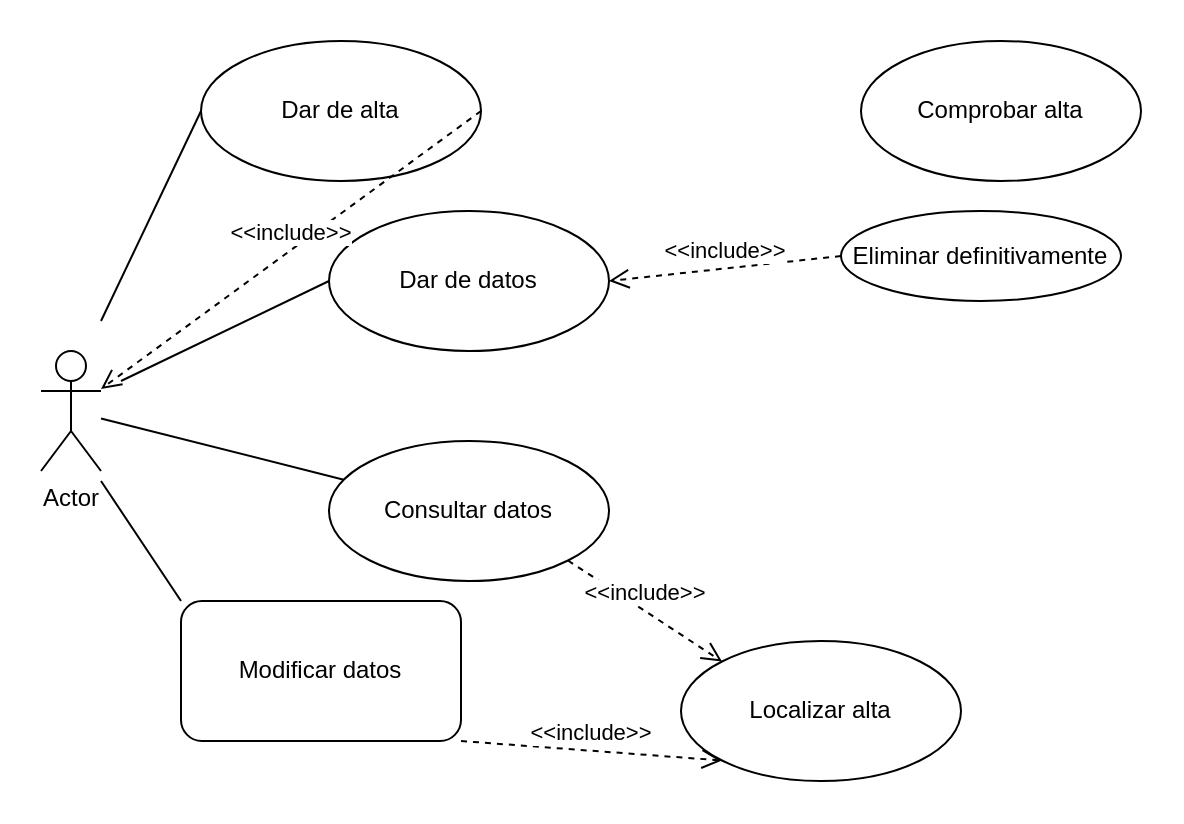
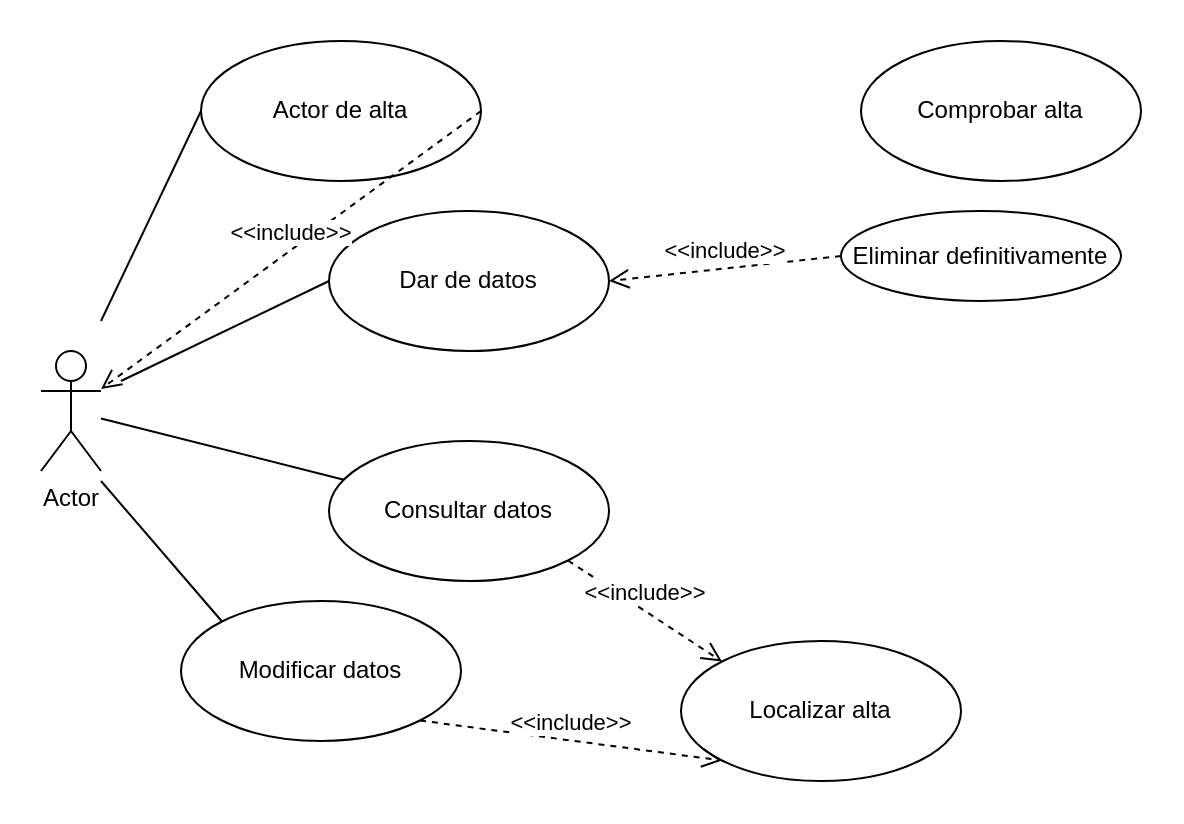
node "Dar de alta": label "Dar de alta" -> "Actor de alta"
node "Modificar datos": shape rounded rectangle -> ellipse
